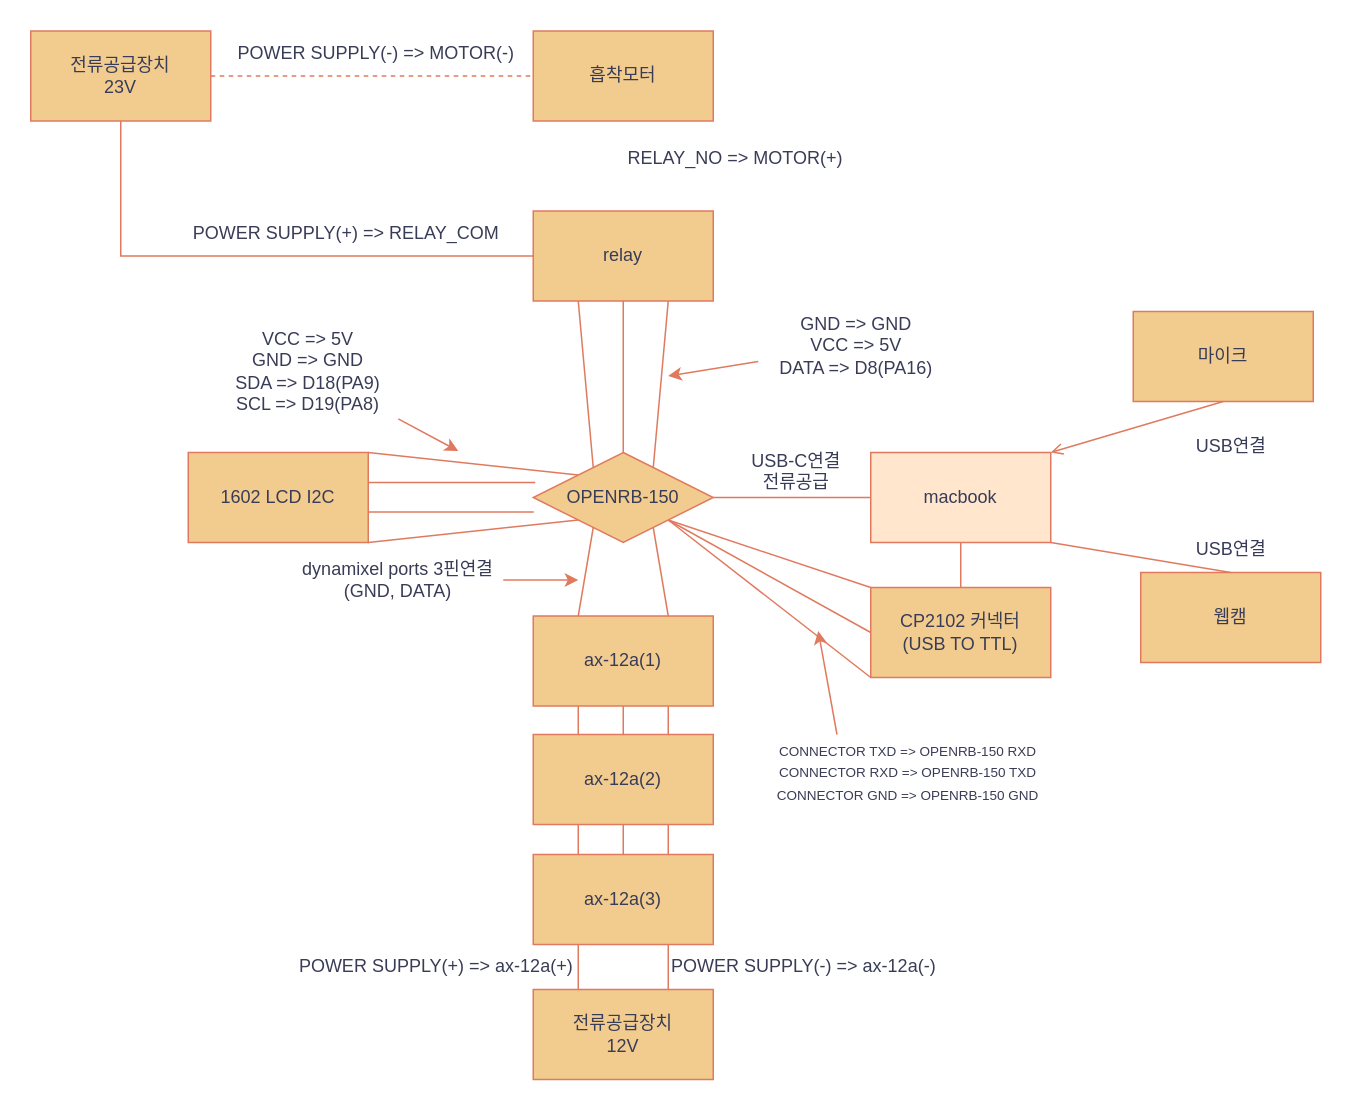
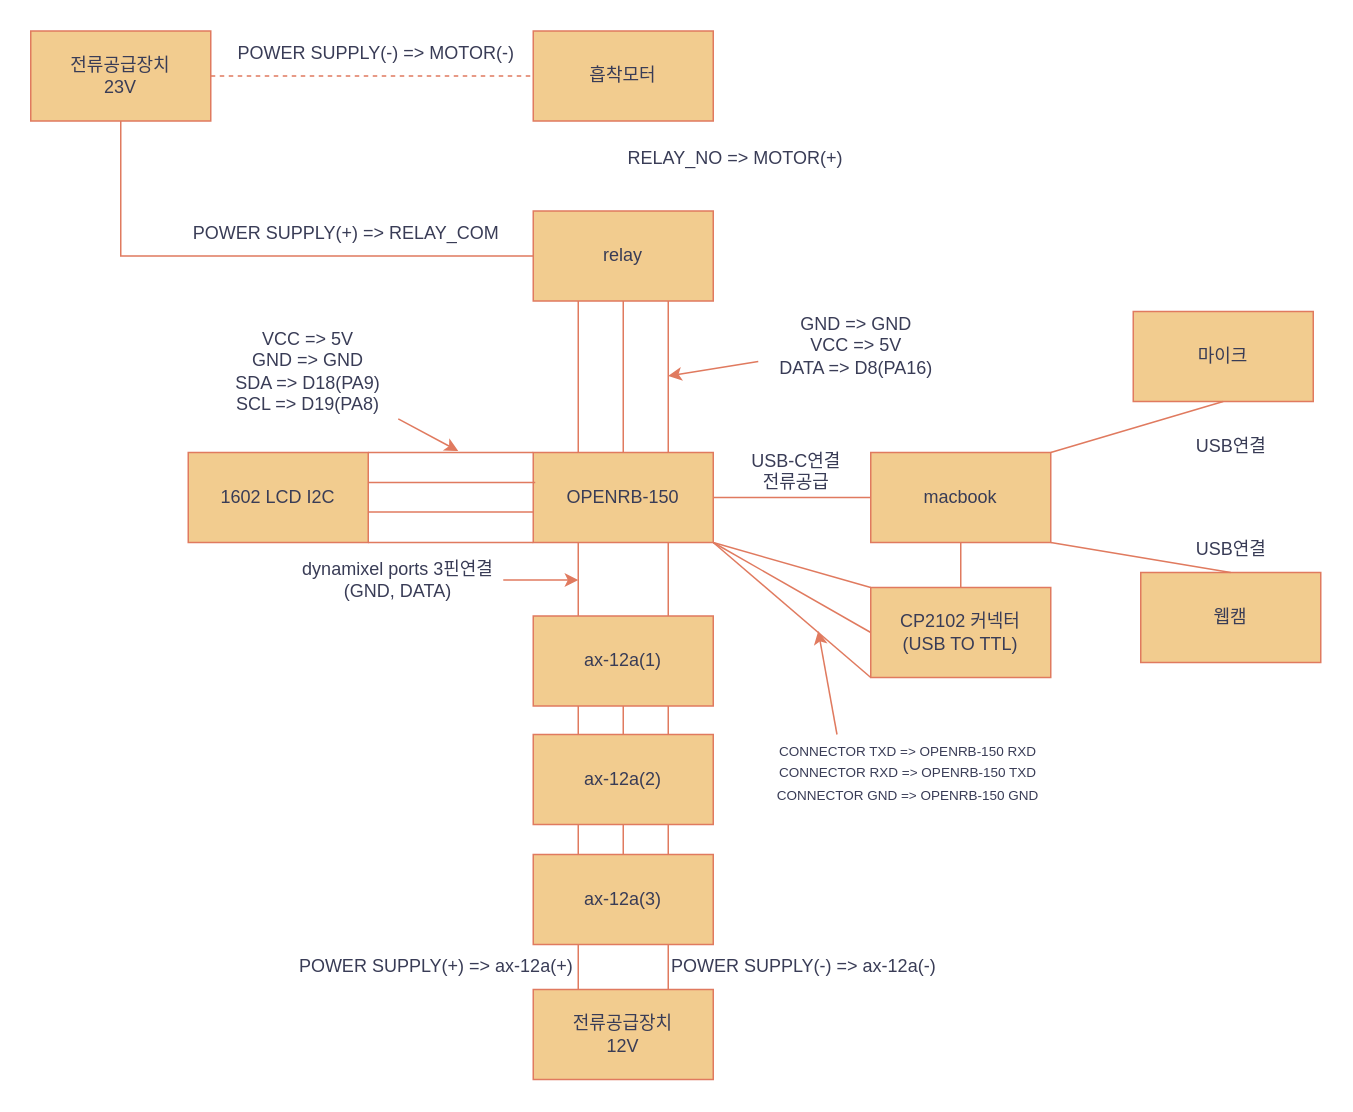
edge "마이크" -> "macbook": arrowhead open -> none
node "OPENRB-150": shape diamond -> rectangle
node "macbook": fillcolor #ffe6cc -> #f2cc8f
